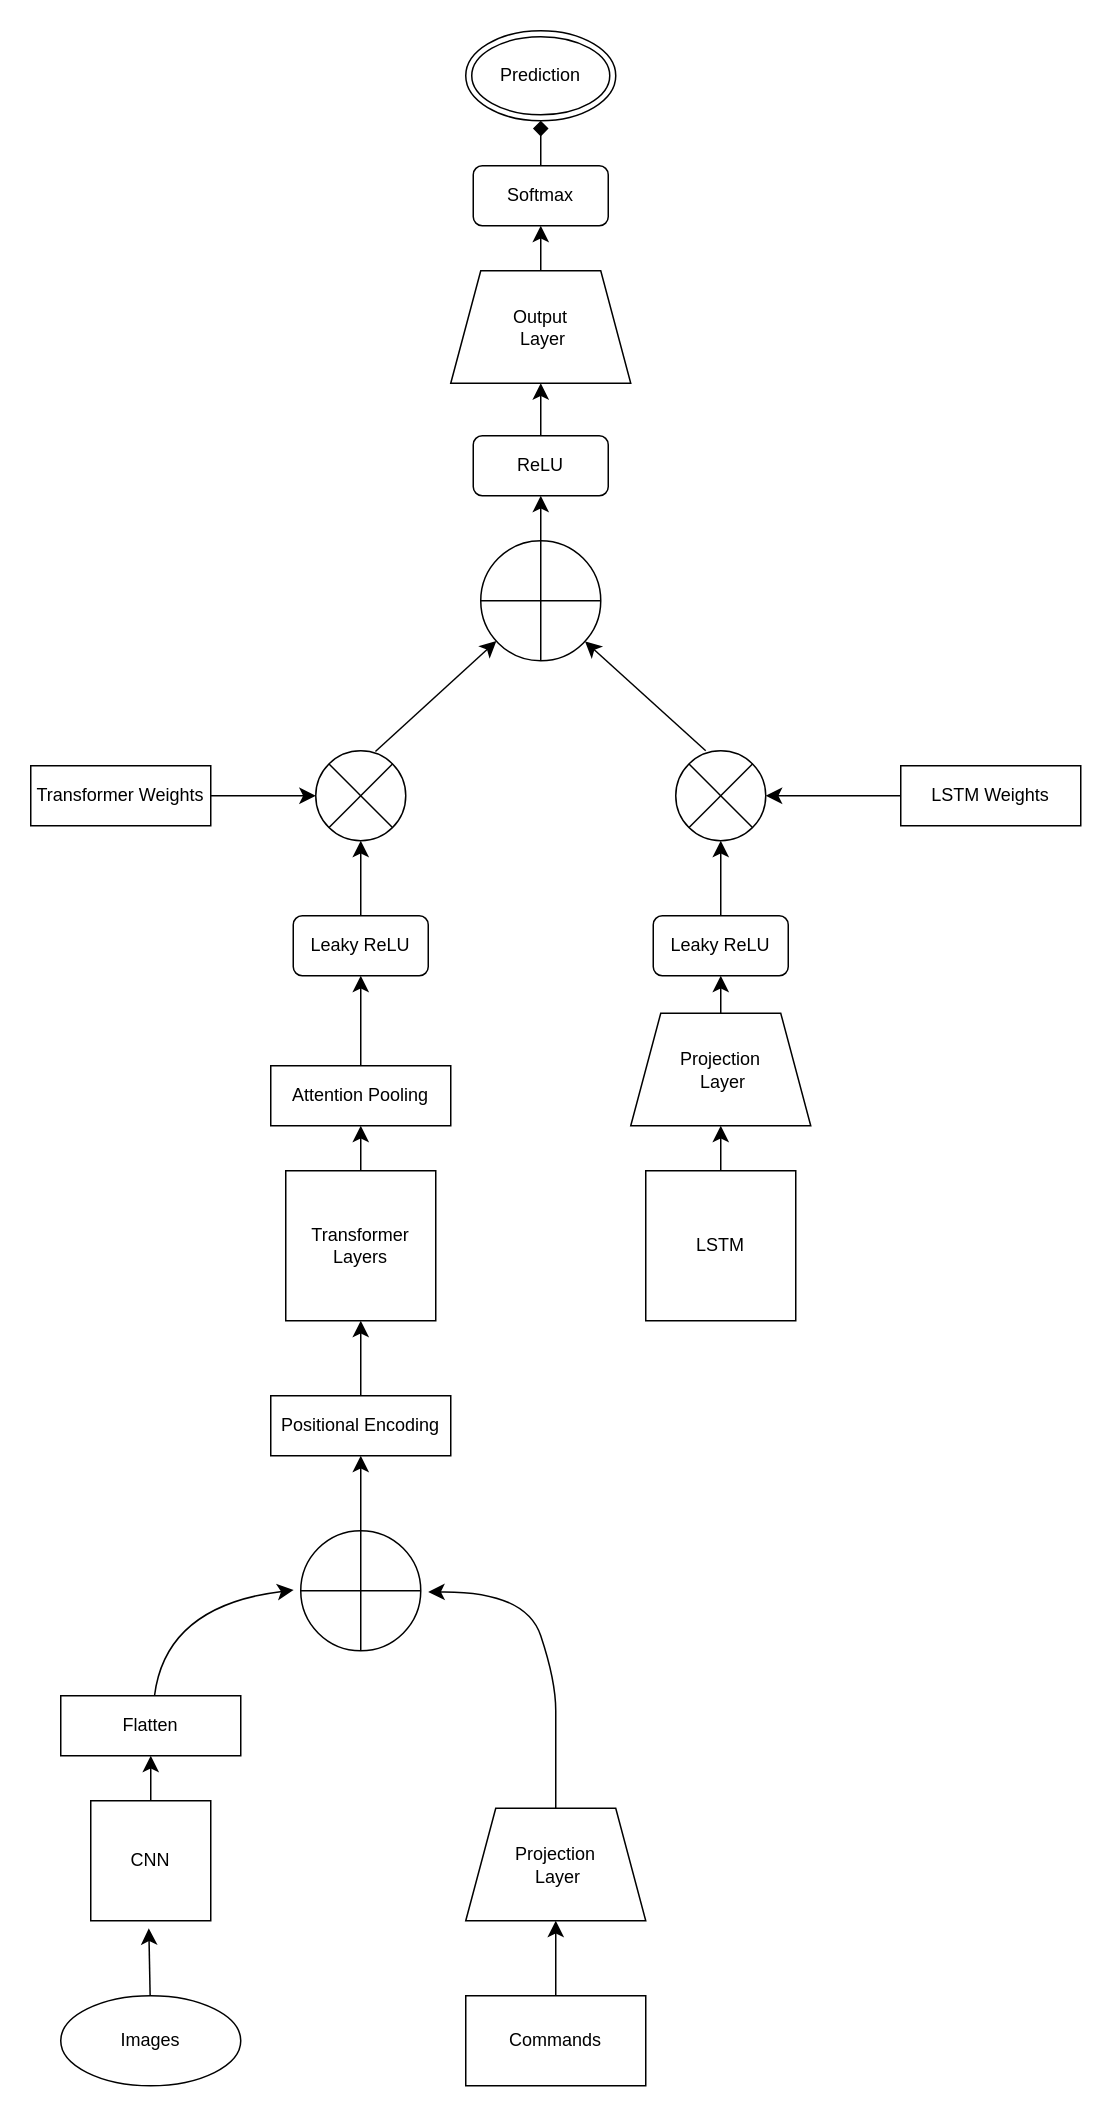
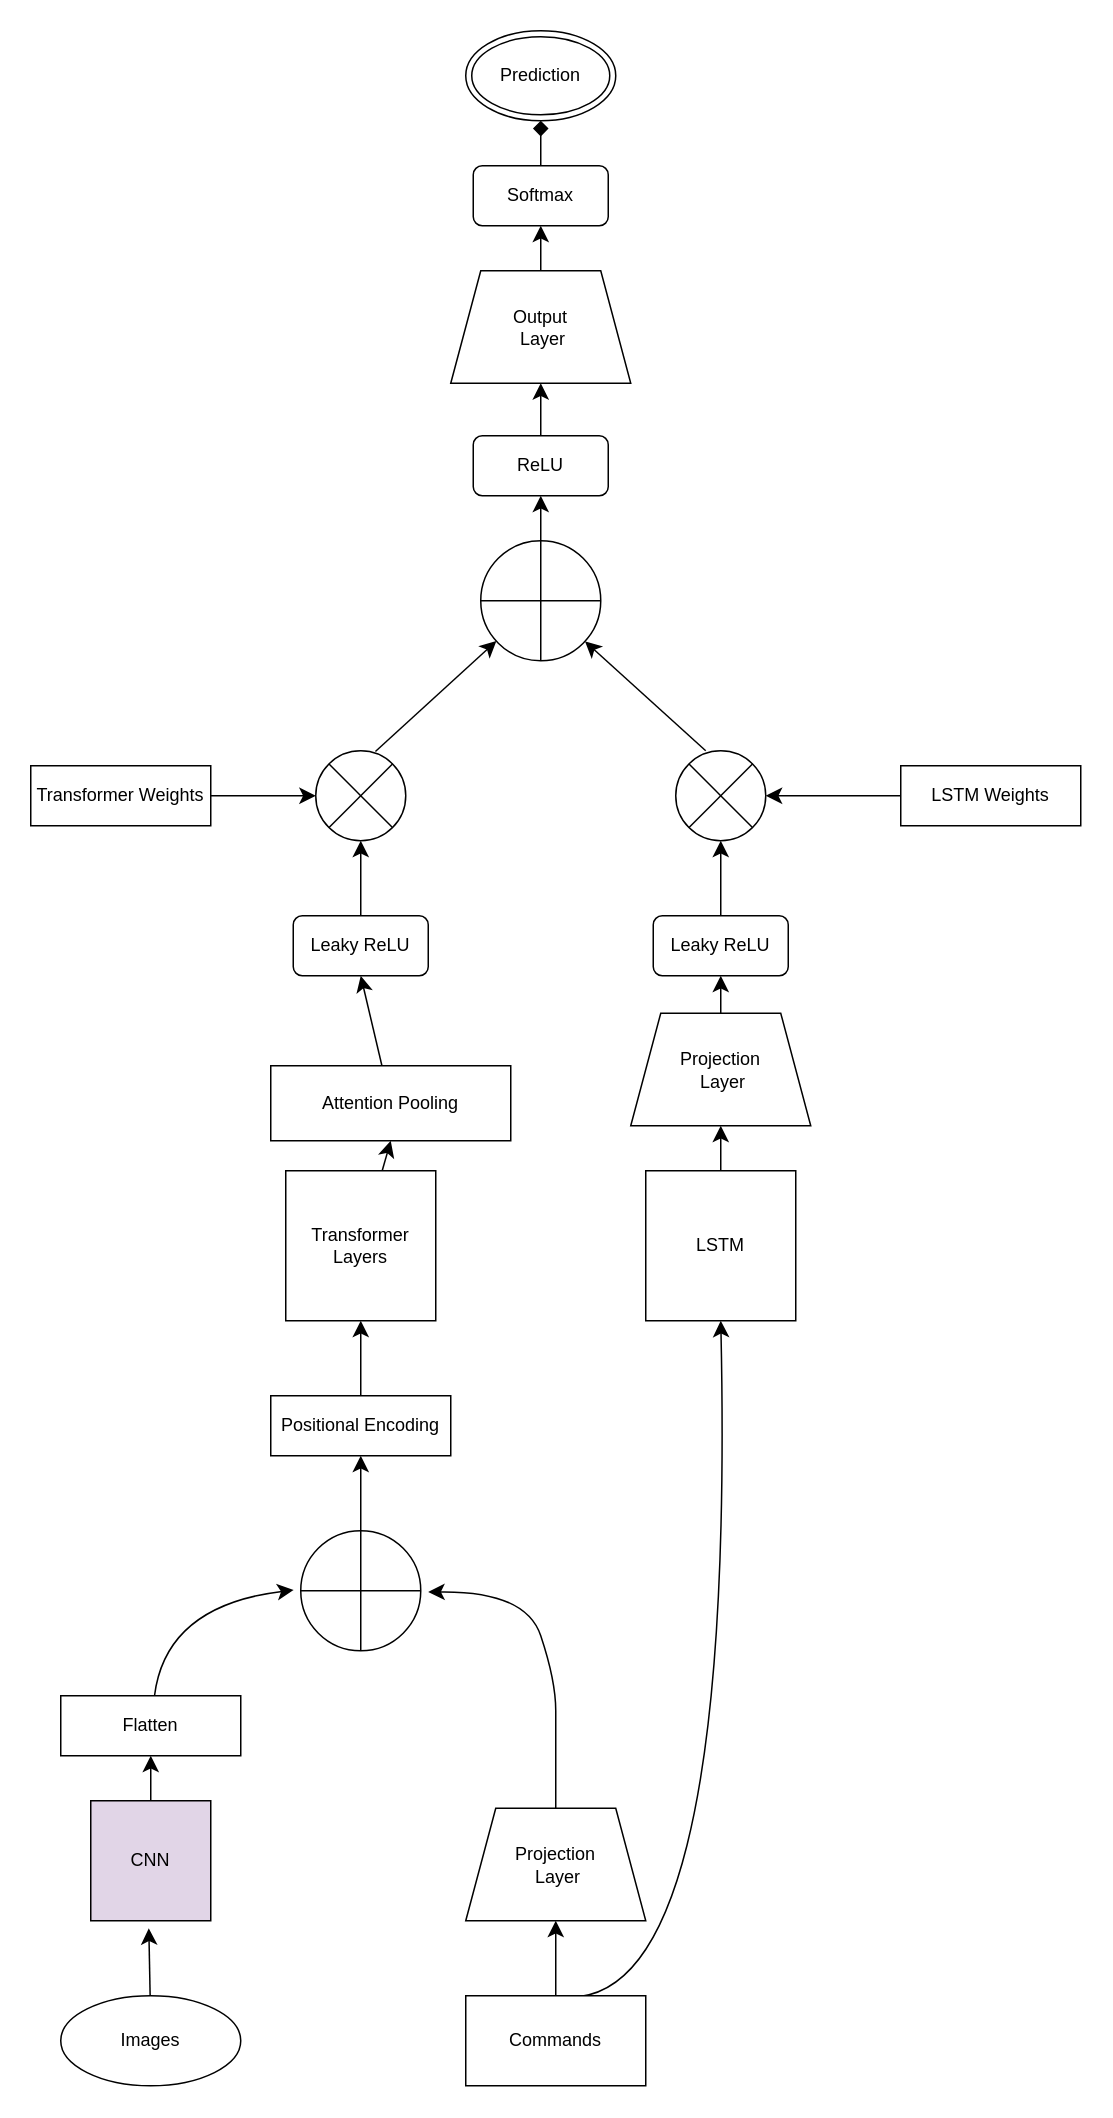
node "Attention Pooling": size 180x60 -> 240x75
edge "Commands" -> "LSTM": added
node "CNN": fillcolor #ffffff -> #e1d5e7
